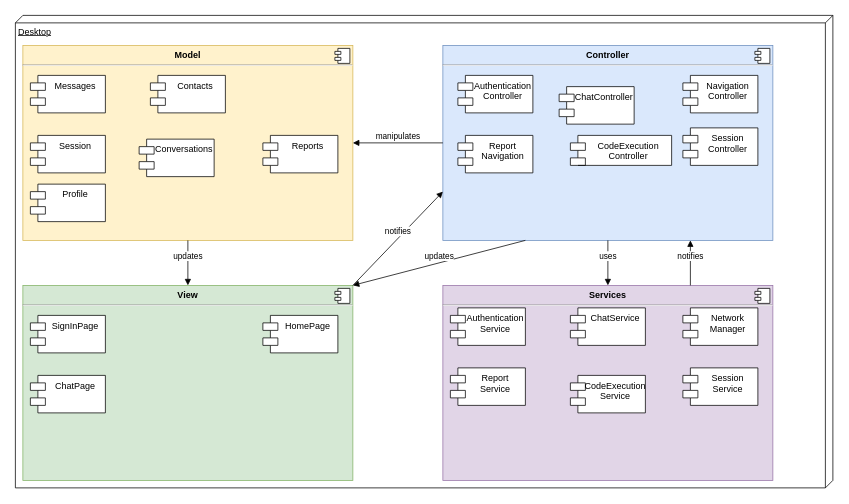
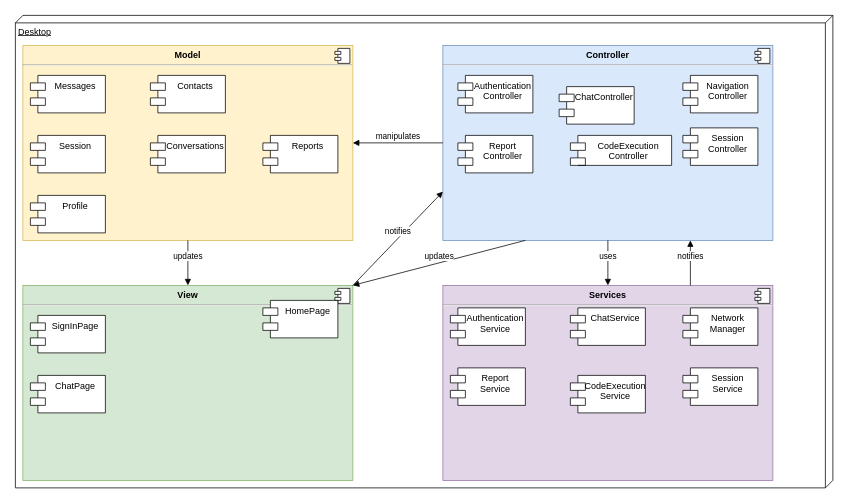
node "Report Navigation": label "Report Navigation" -> "Report Controller"
node "Conversations": moved (177, 158) -> (188, 154)
node "Profile": moved (68, 203) -> (68, 214)
node "HomePage": moved (300, 334) -> (300, 319)
